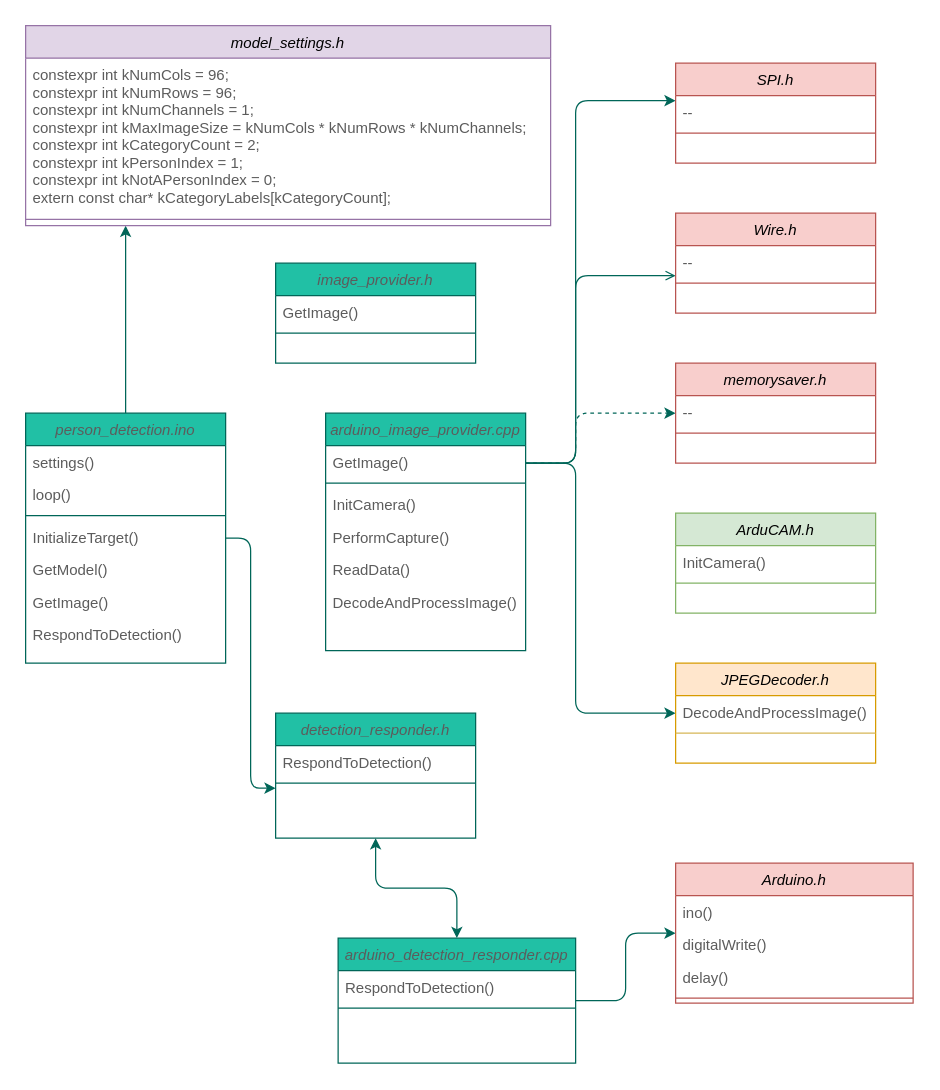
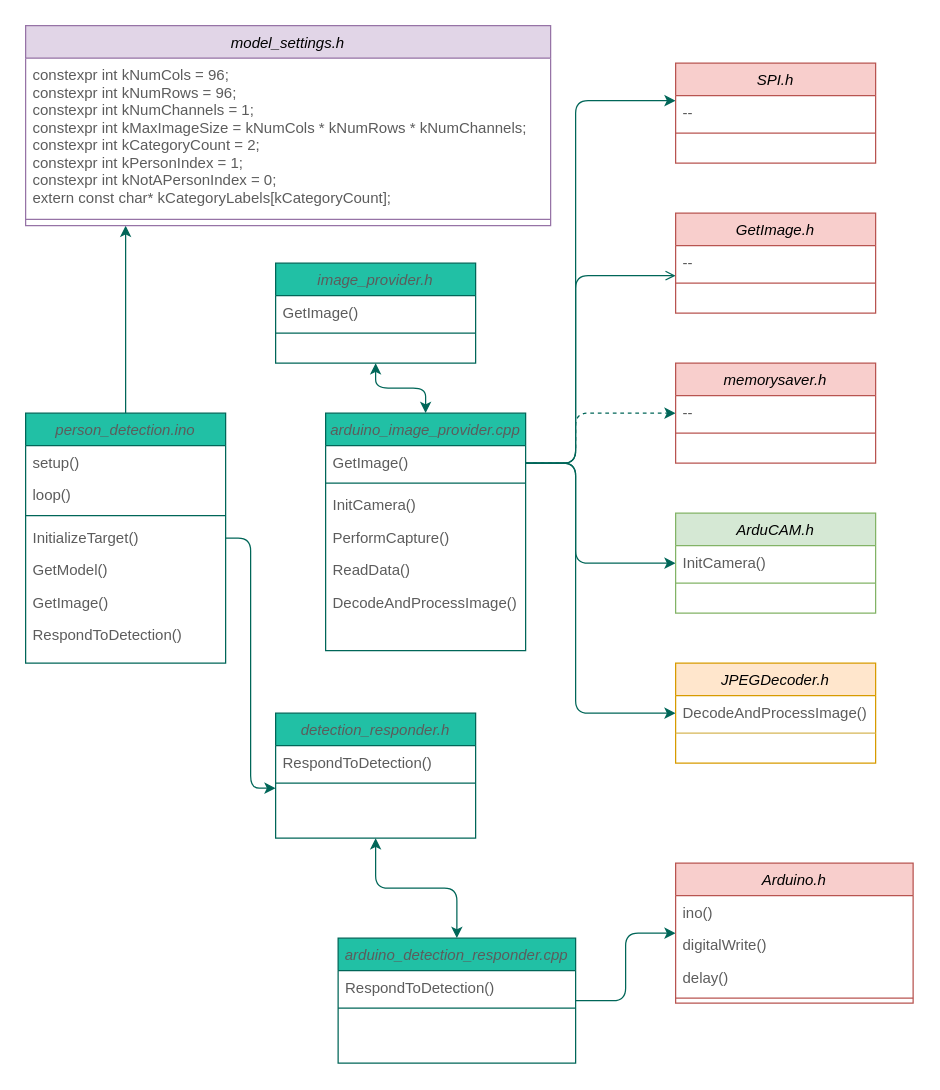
node "Wire.h": label "Wire.h" -> "GetImage.h"
edge "image_provider.h" -- "arduino_image_provider.cpp": added
node "settings()": label "settings()" -> "setup()"
edge "arduino_image_provider.cpp" -> "ArduCAM.h": added
